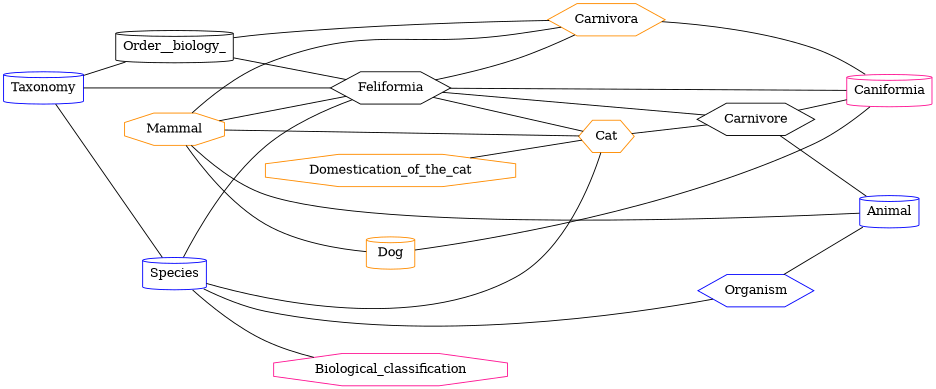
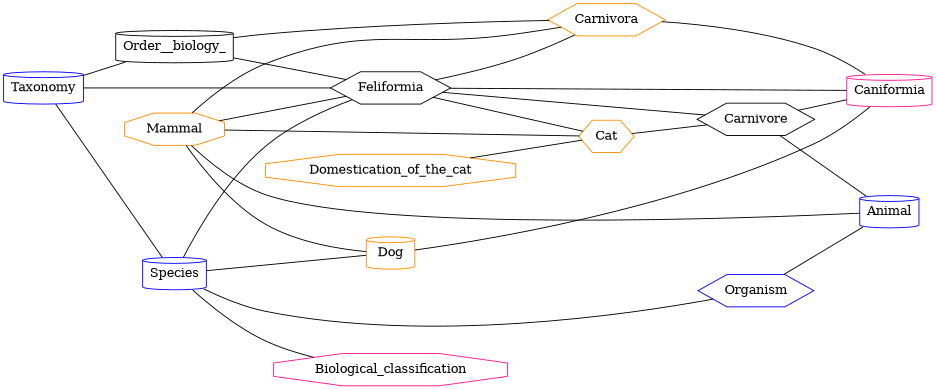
edge "Cat" -- "Species": now "Dog" -- "Species"
